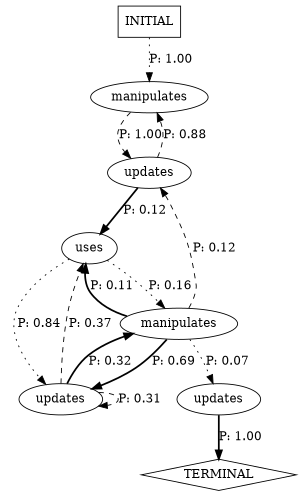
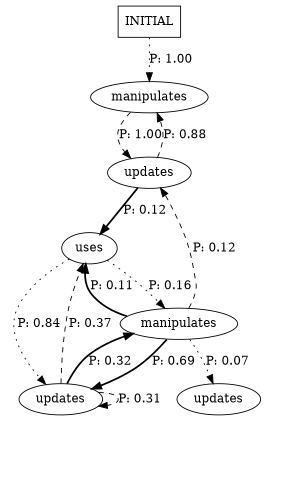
node "TERMINAL": removed
